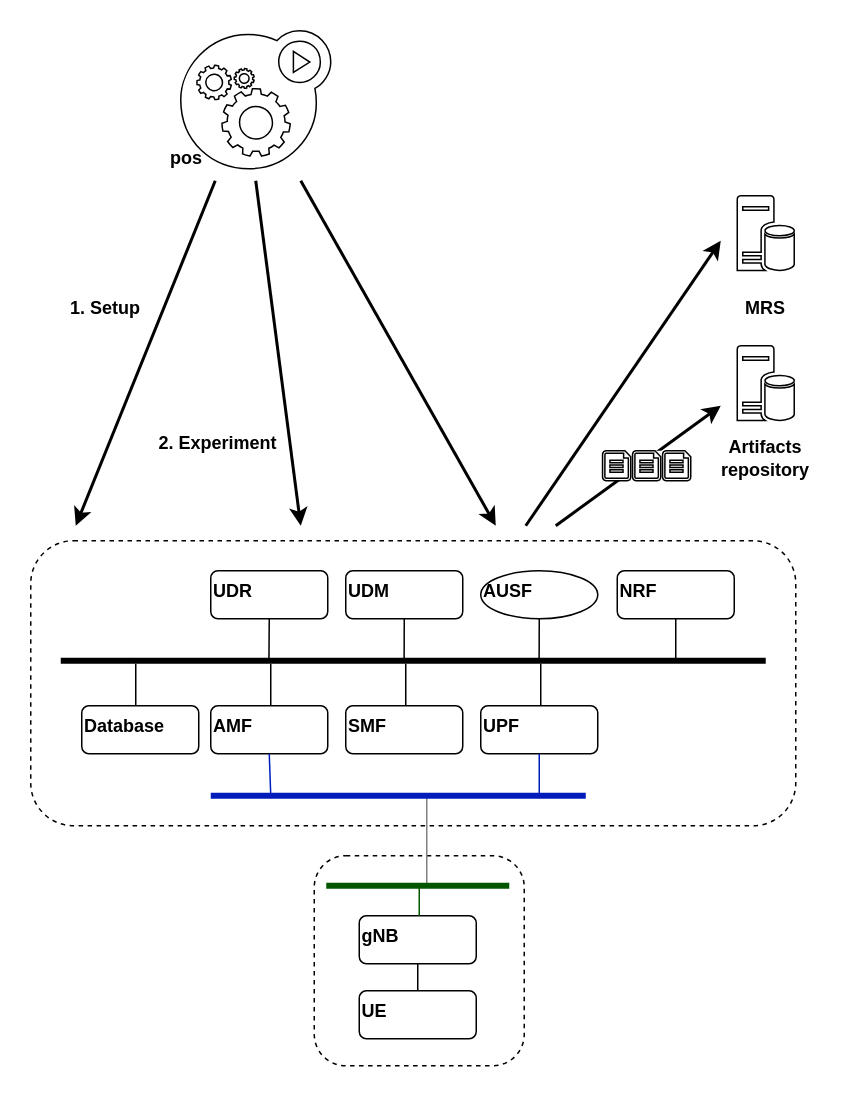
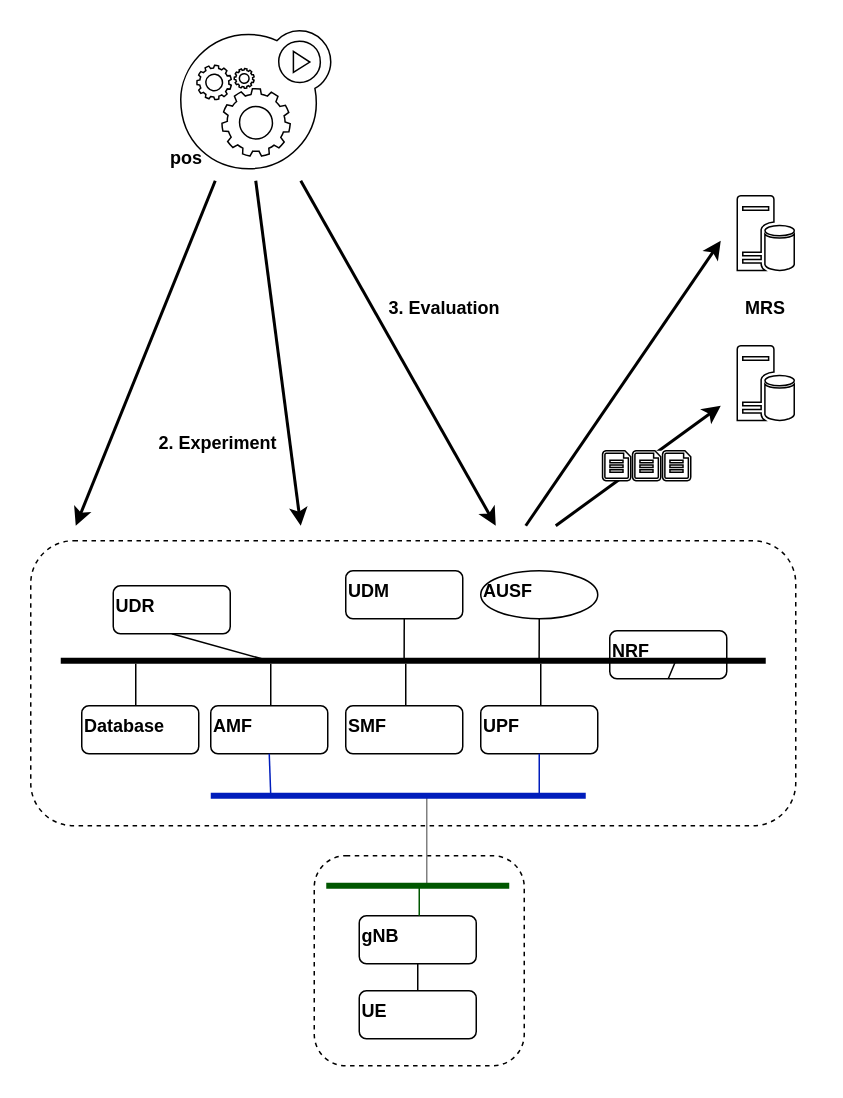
node "1. Setup": removed
node "3. Evaluation": added
node "Artifacts repository": removed
node "UDR": moved (269, 595) -> (172, 610)
node "NRF": moved (676, 595) -> (668, 655)
